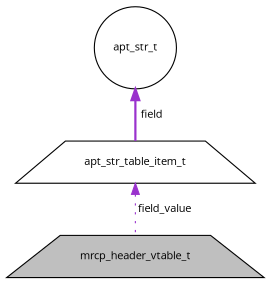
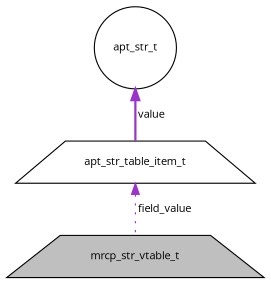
edge "apt_str_table_item_t" -> "apt_str_t": label " field" -> " value"
node "mrcp_header_vtable_t": label "mrcp_header_vtable_t" -> "mrcp_str_vtable_t"
